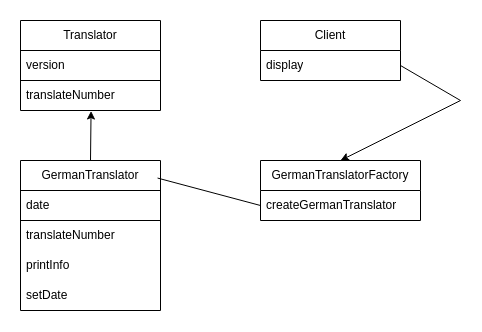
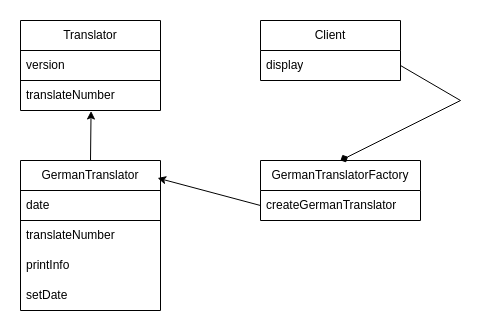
edge "display" -> "GermanTranslatorFactory": arrowhead classic -> diamond
edge "createGermanTranslator" -- "GermanTranslator": arrowhead none -> classic
